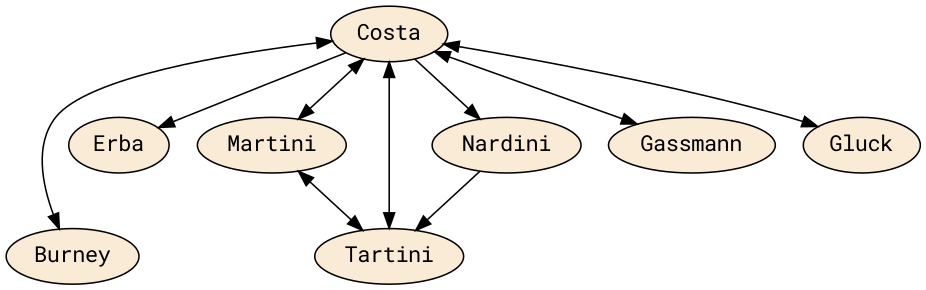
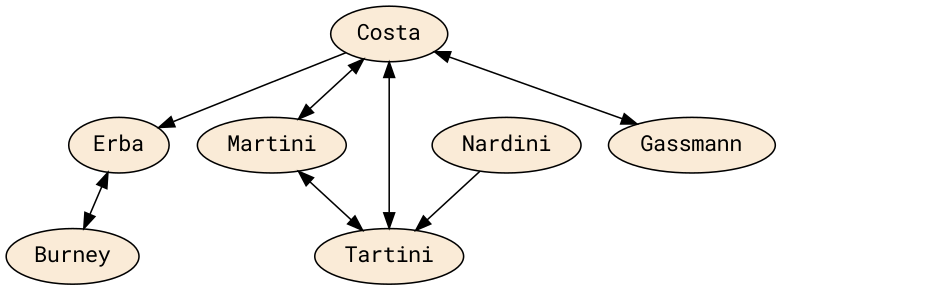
edge "Costa" -- "Burney": now "Erba" -- "Burney"
edge "Costa" -> "Nardini": removed
node "Gluck": removed
